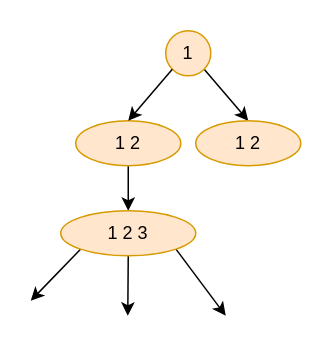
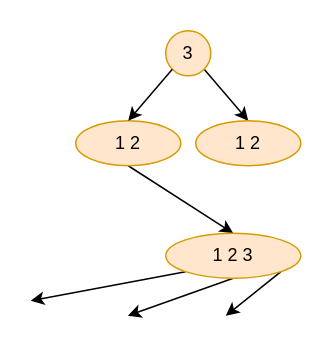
node "1": label "1" -> "3"
node "1 2 3": moved (128, 233) -> (233, 256)
